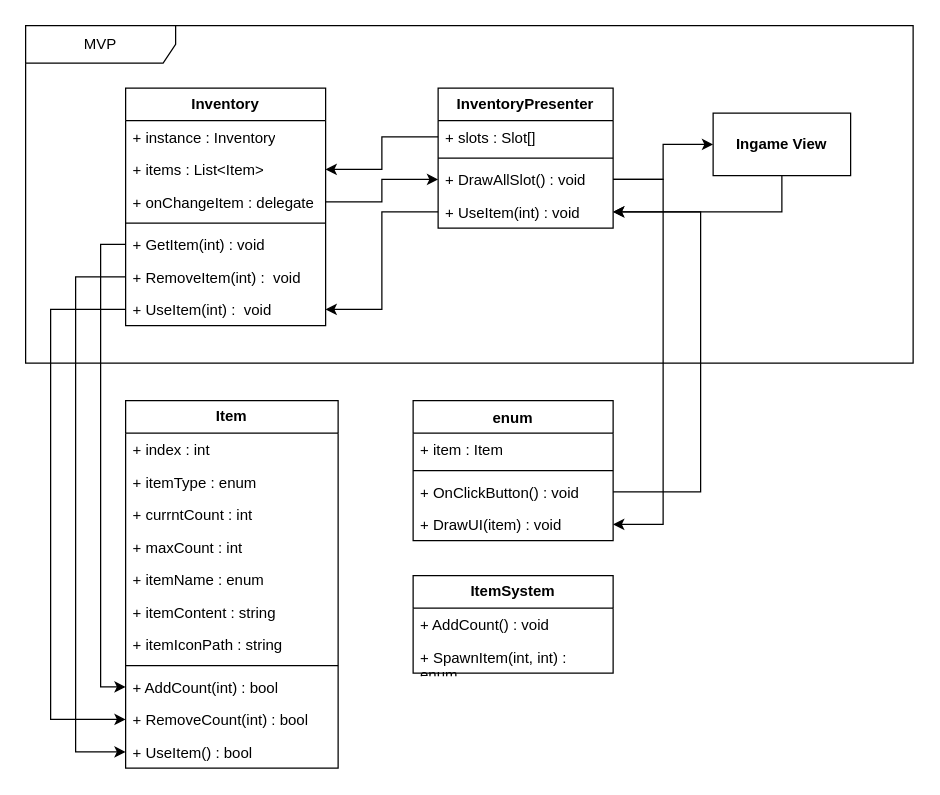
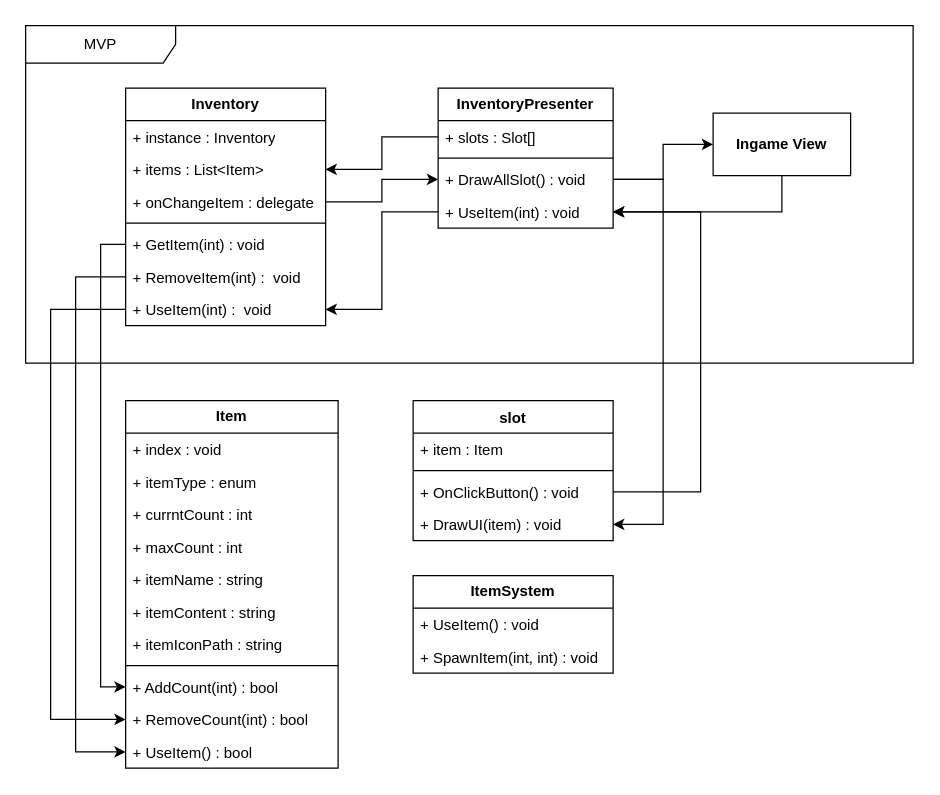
node "enum": label "enum" -> "slot"
node "+ index : int": label "+ index : int" -> "+ index : void"
node "+ itemName : enum": label "+ itemName : enum" -> "+ itemName : string"
node "+ AddCount() : void": label "+ AddCount() : void" -> "+ UseItem() : void"
node "+ SpawnItem(int, int) : enum": label "+ SpawnItem(int, int) : enum" -> "+ SpawnItem(int, int) : void"
